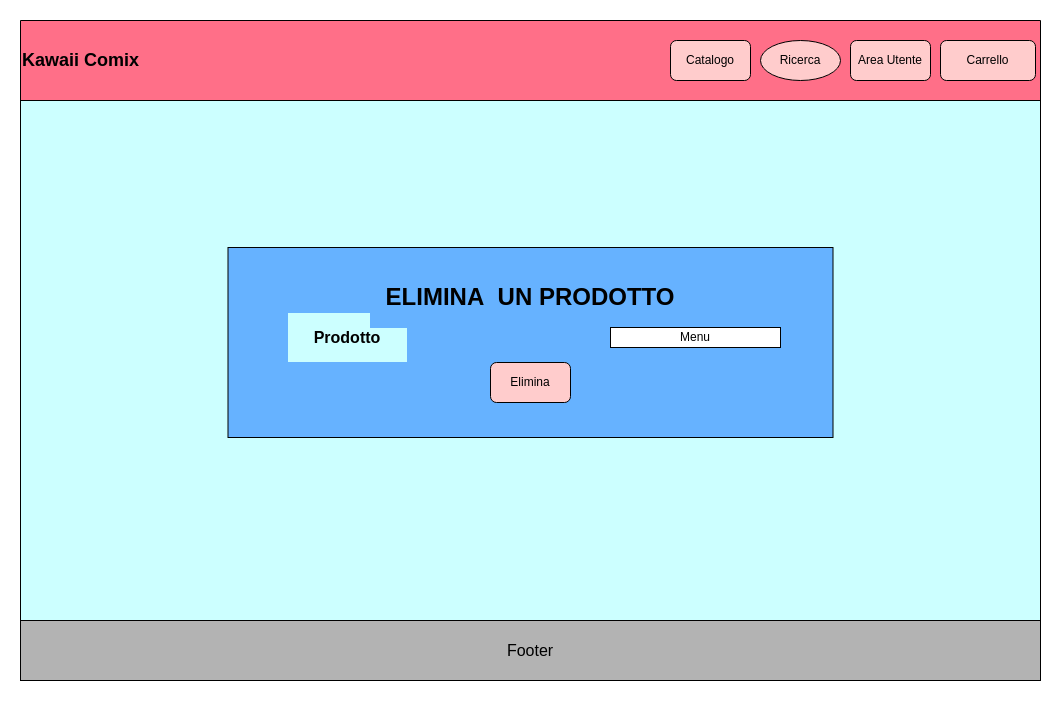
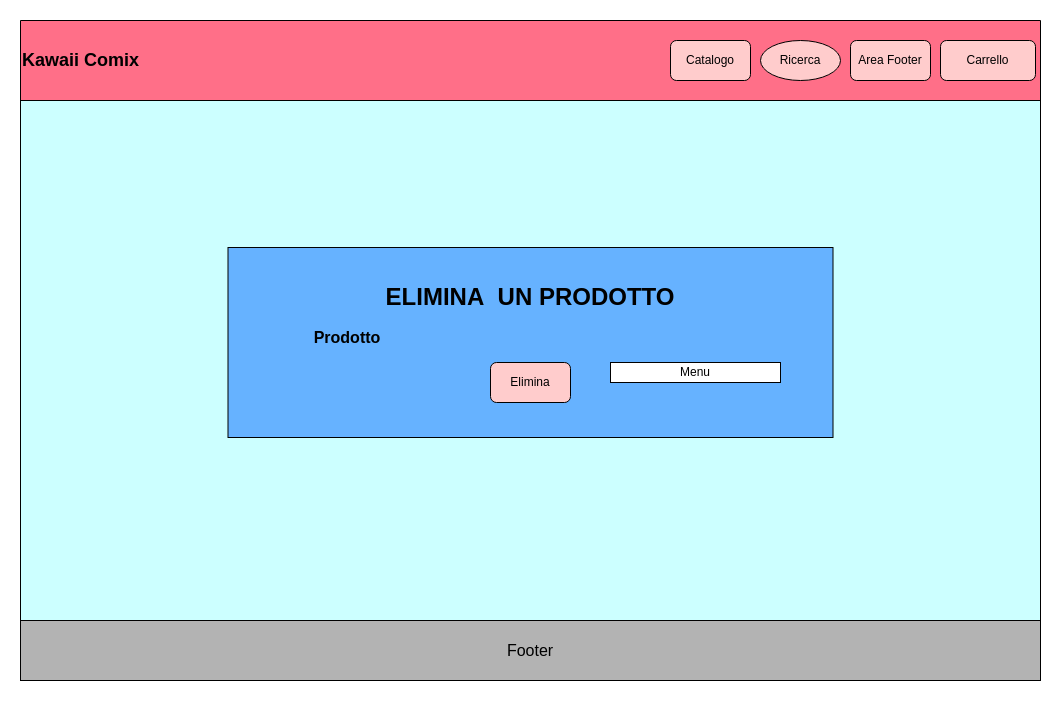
node "Area Utente": label "Area Utente" -> "Area Footer"
node "Prodotto": fillcolor #ccffff -> #66b2ff
node "Menu": moved (696, 338) -> (696, 373)
